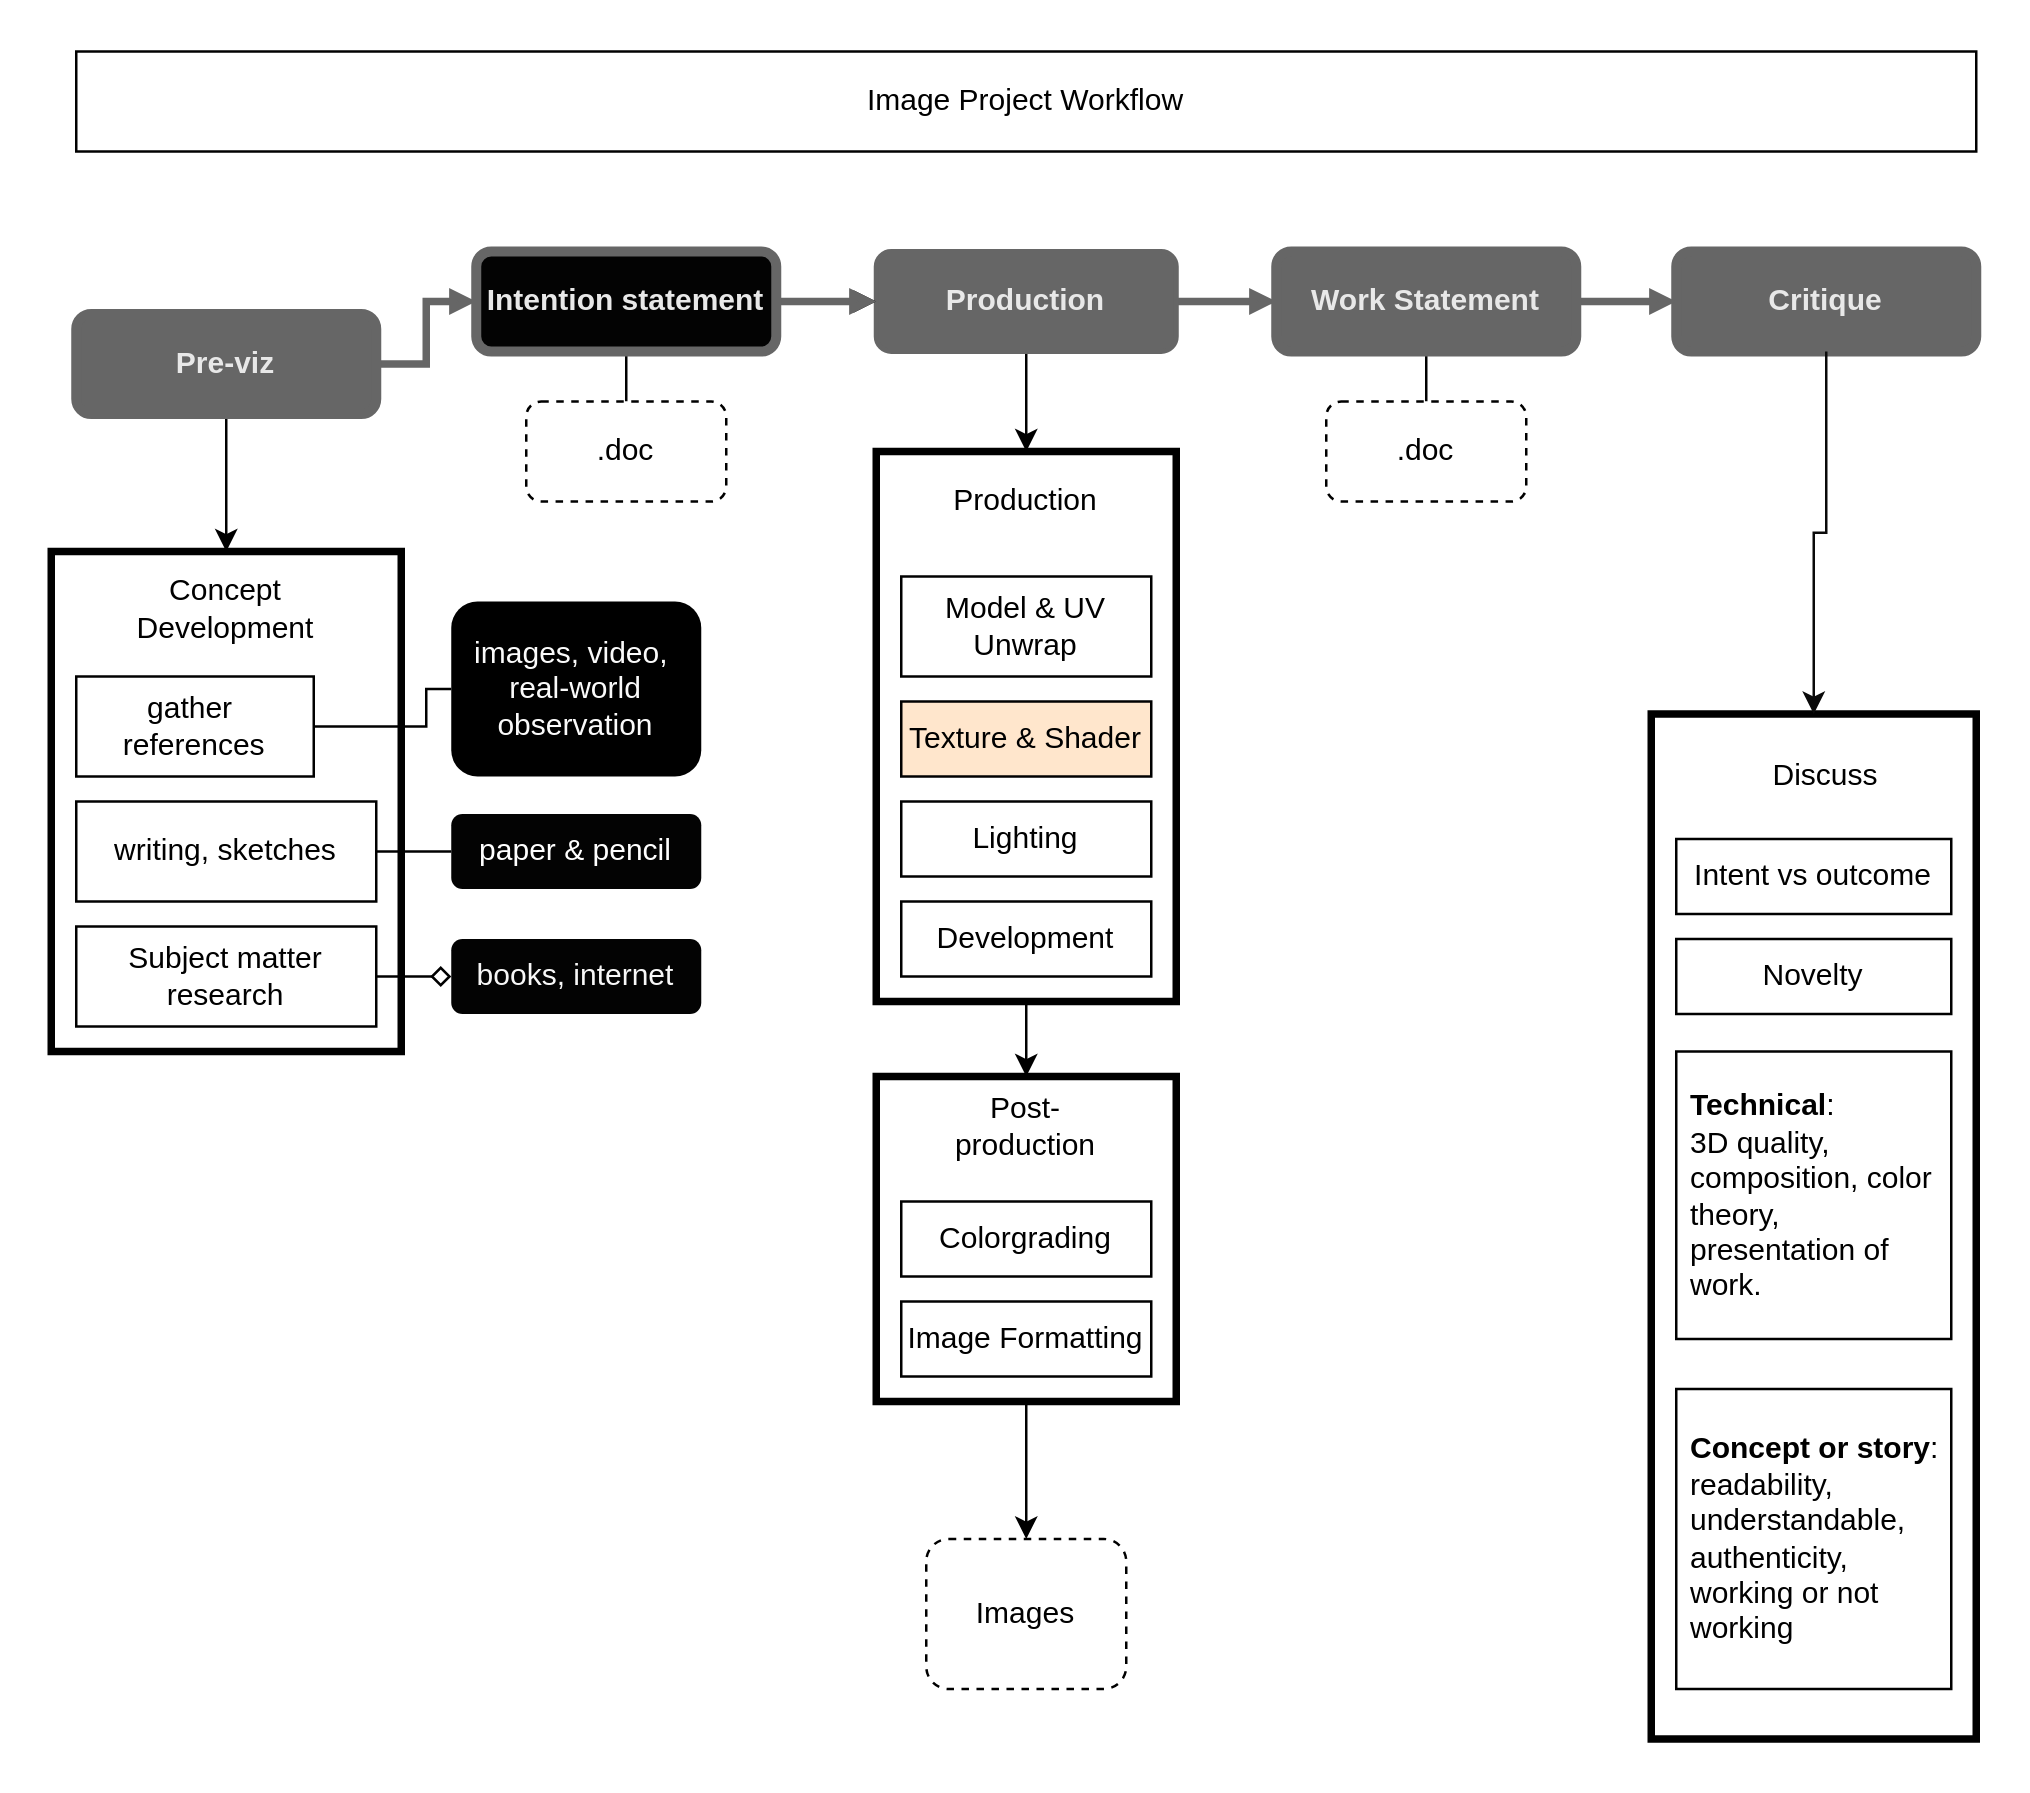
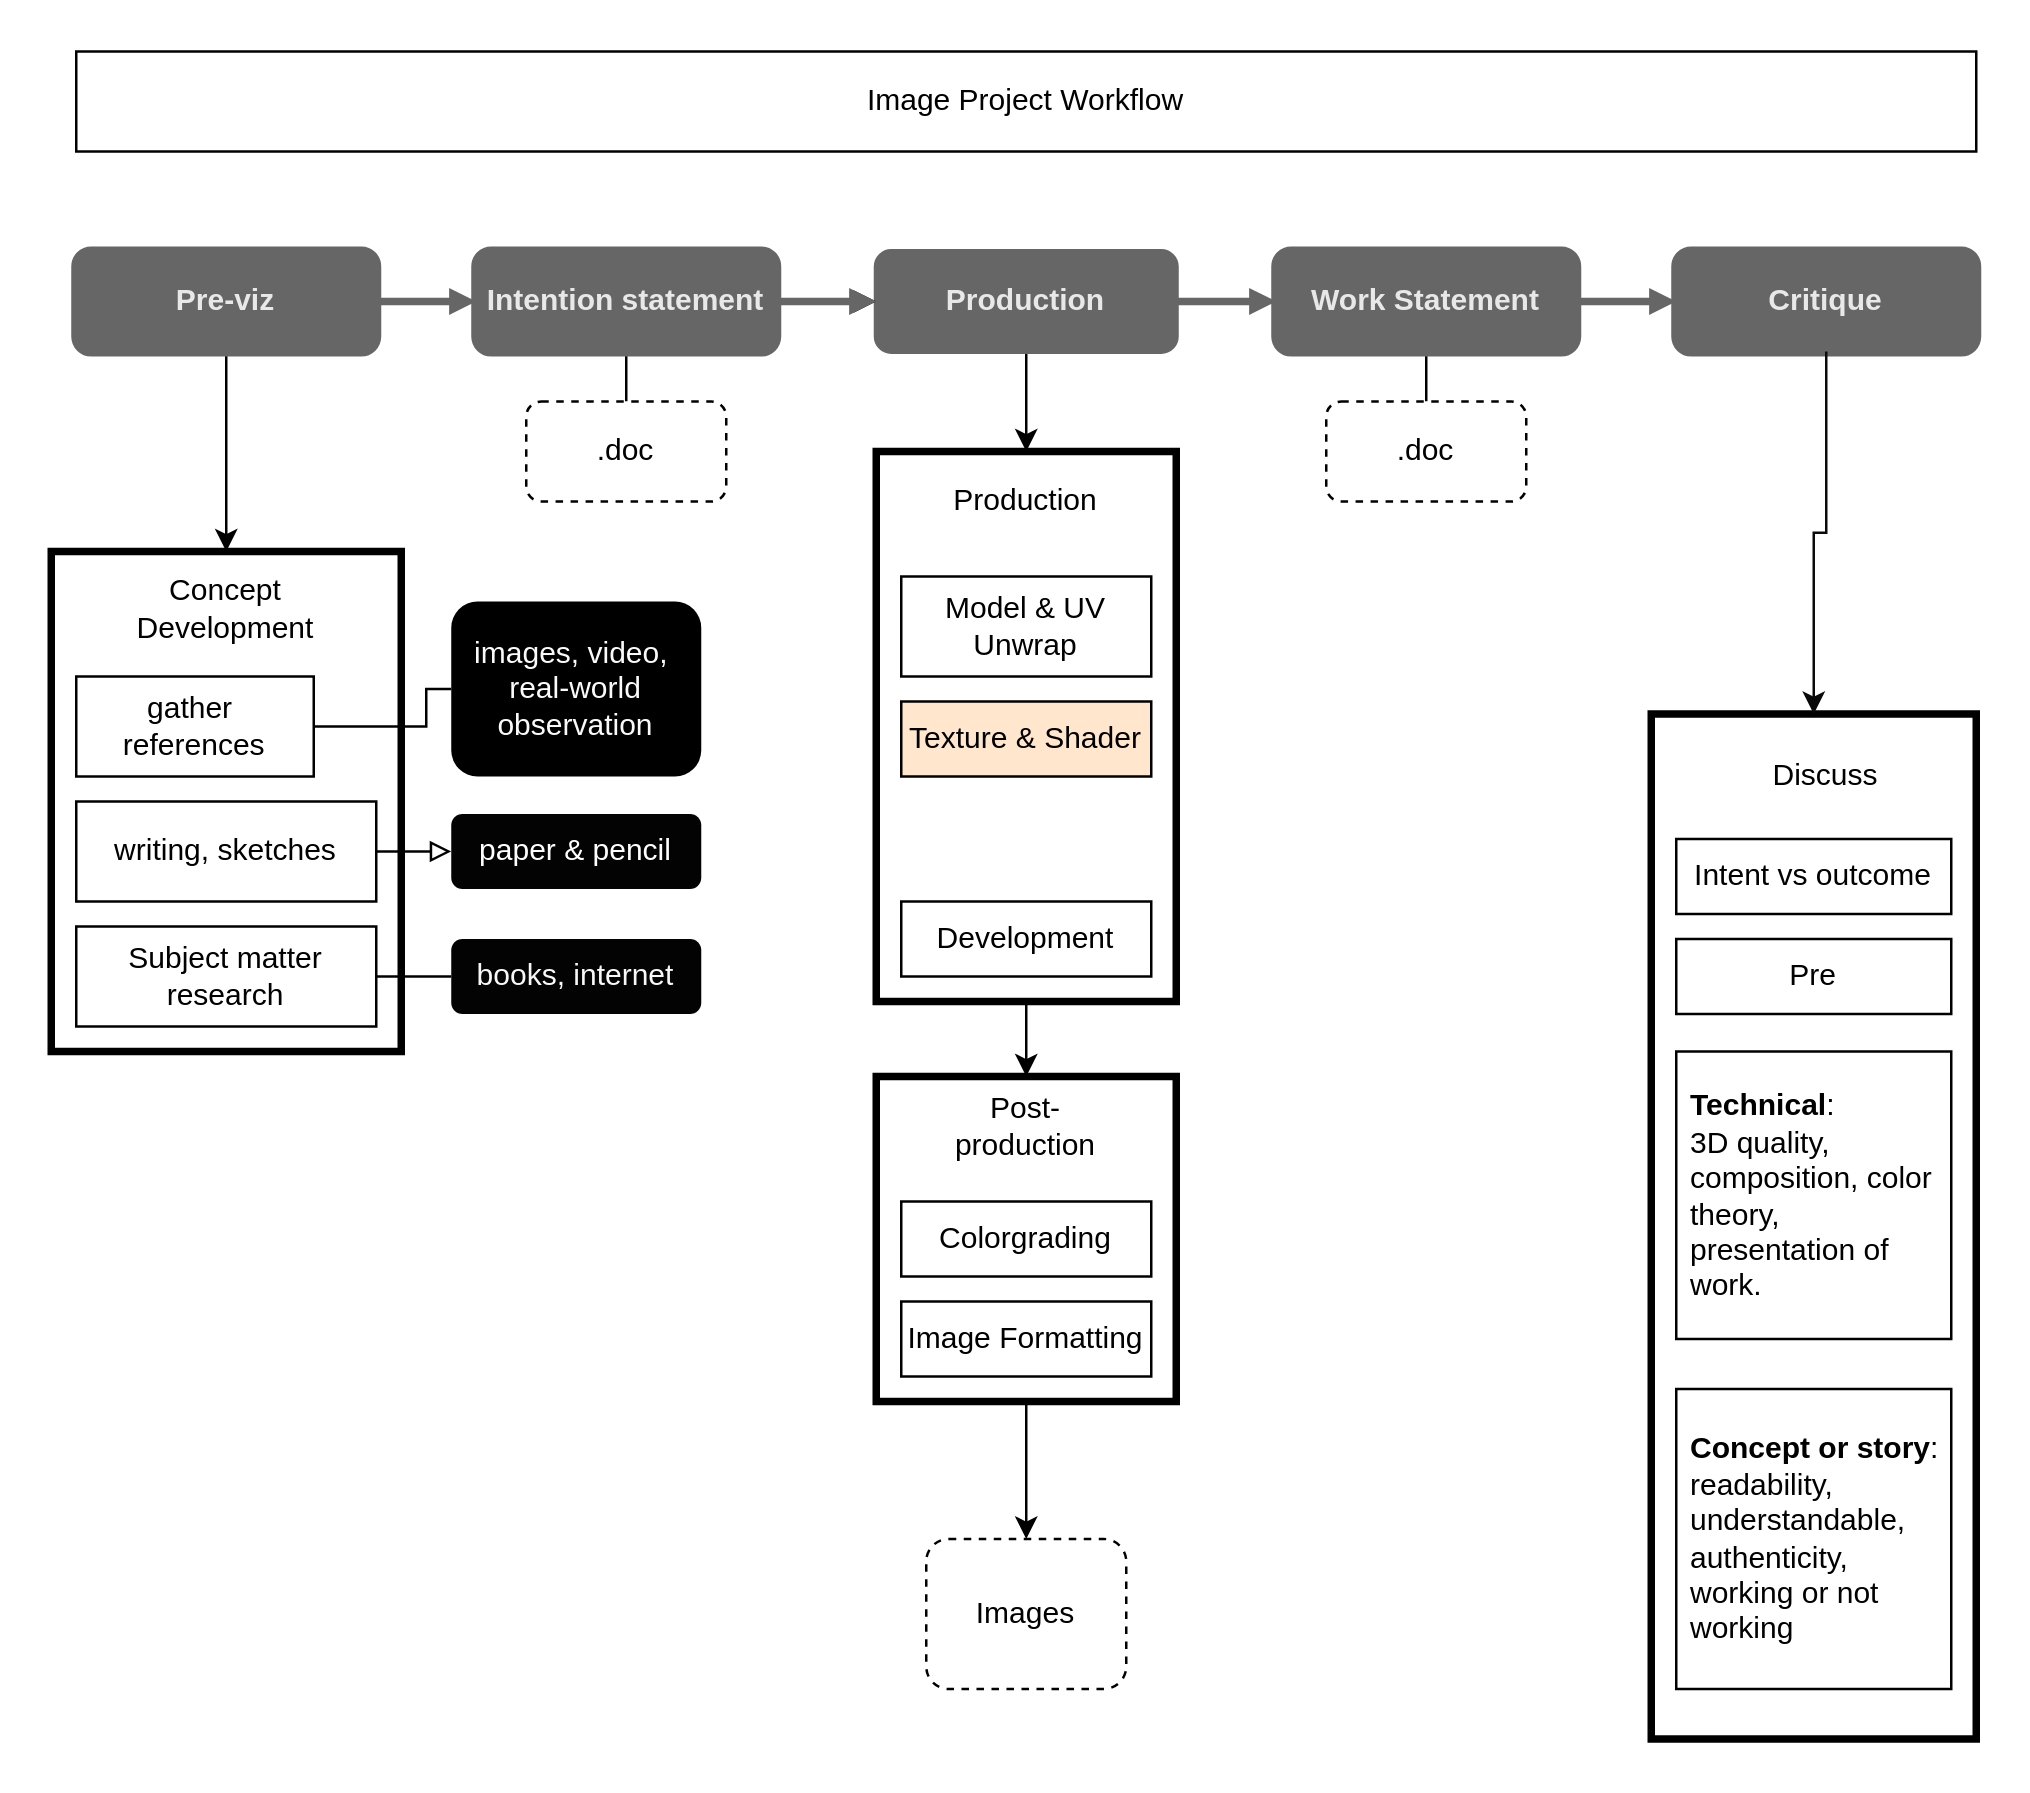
node "Intention statement": fillcolor #030303 -> #666666
node "Pre-viz": moved (226, 364) -> (226, 301)
node "Lighting": removed
edge "writing, sketches" -- "paper & pencil": arrowhead none -> block
edge "Subject matter research" -> "books, internet": arrowhead diamond -> none
node "Novelty": label "Novelty" -> "Pre"
